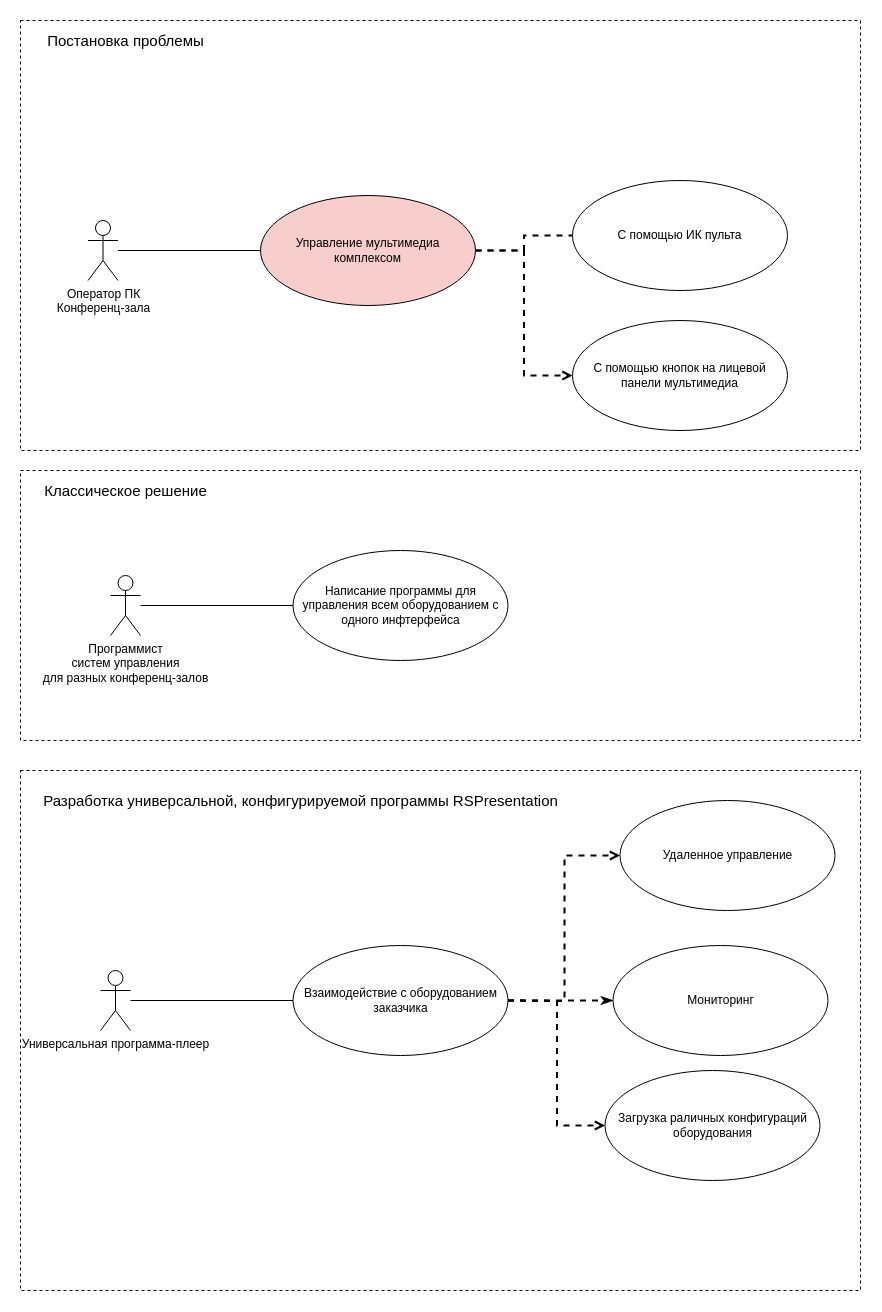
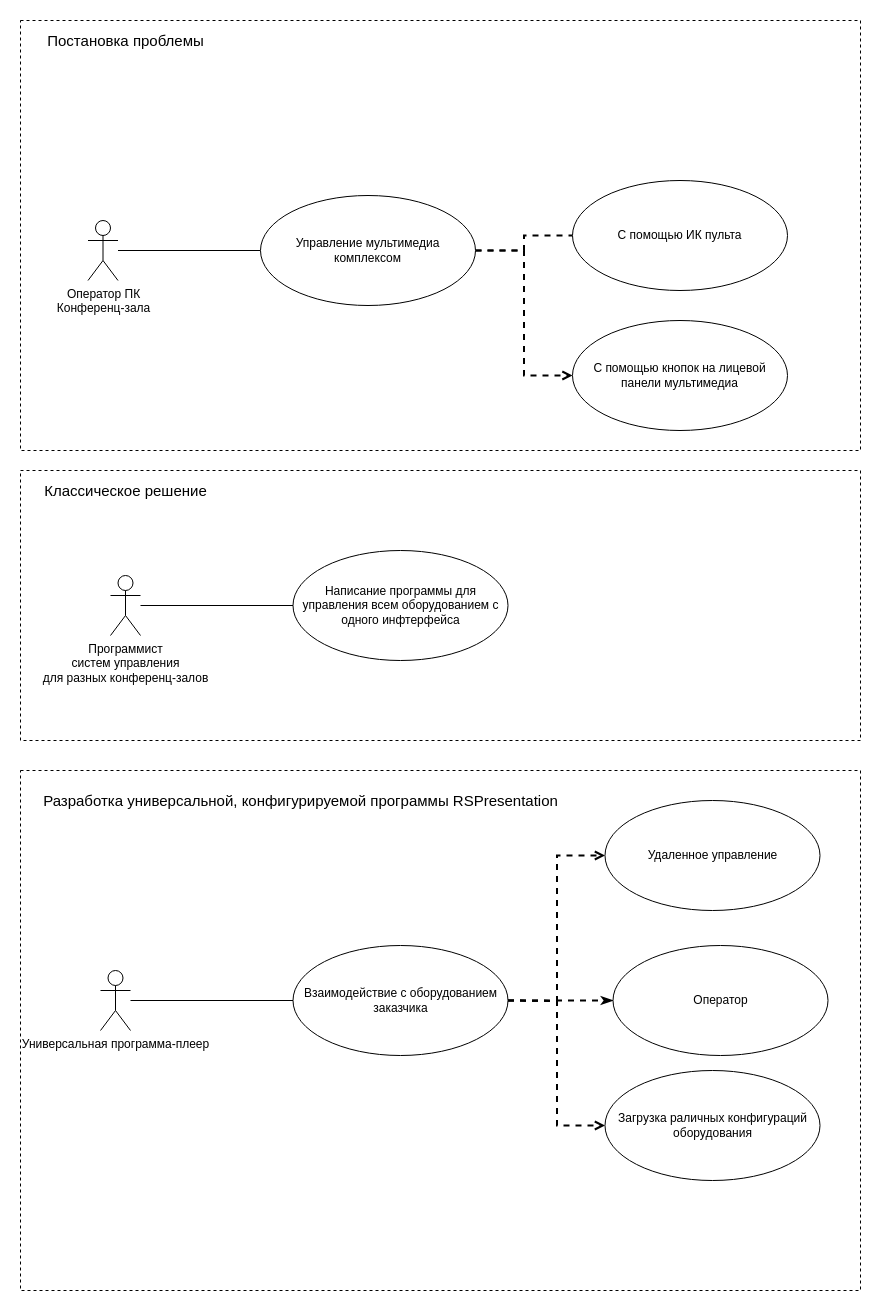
node "Управление мультимедиа комплексом": fillcolor #f8cecc -> #ffffff
node "Удаленное управление": moved (728, 856) -> (713, 856)
node "Мониторинг": label "Мониторинг" -> "Оператор"
